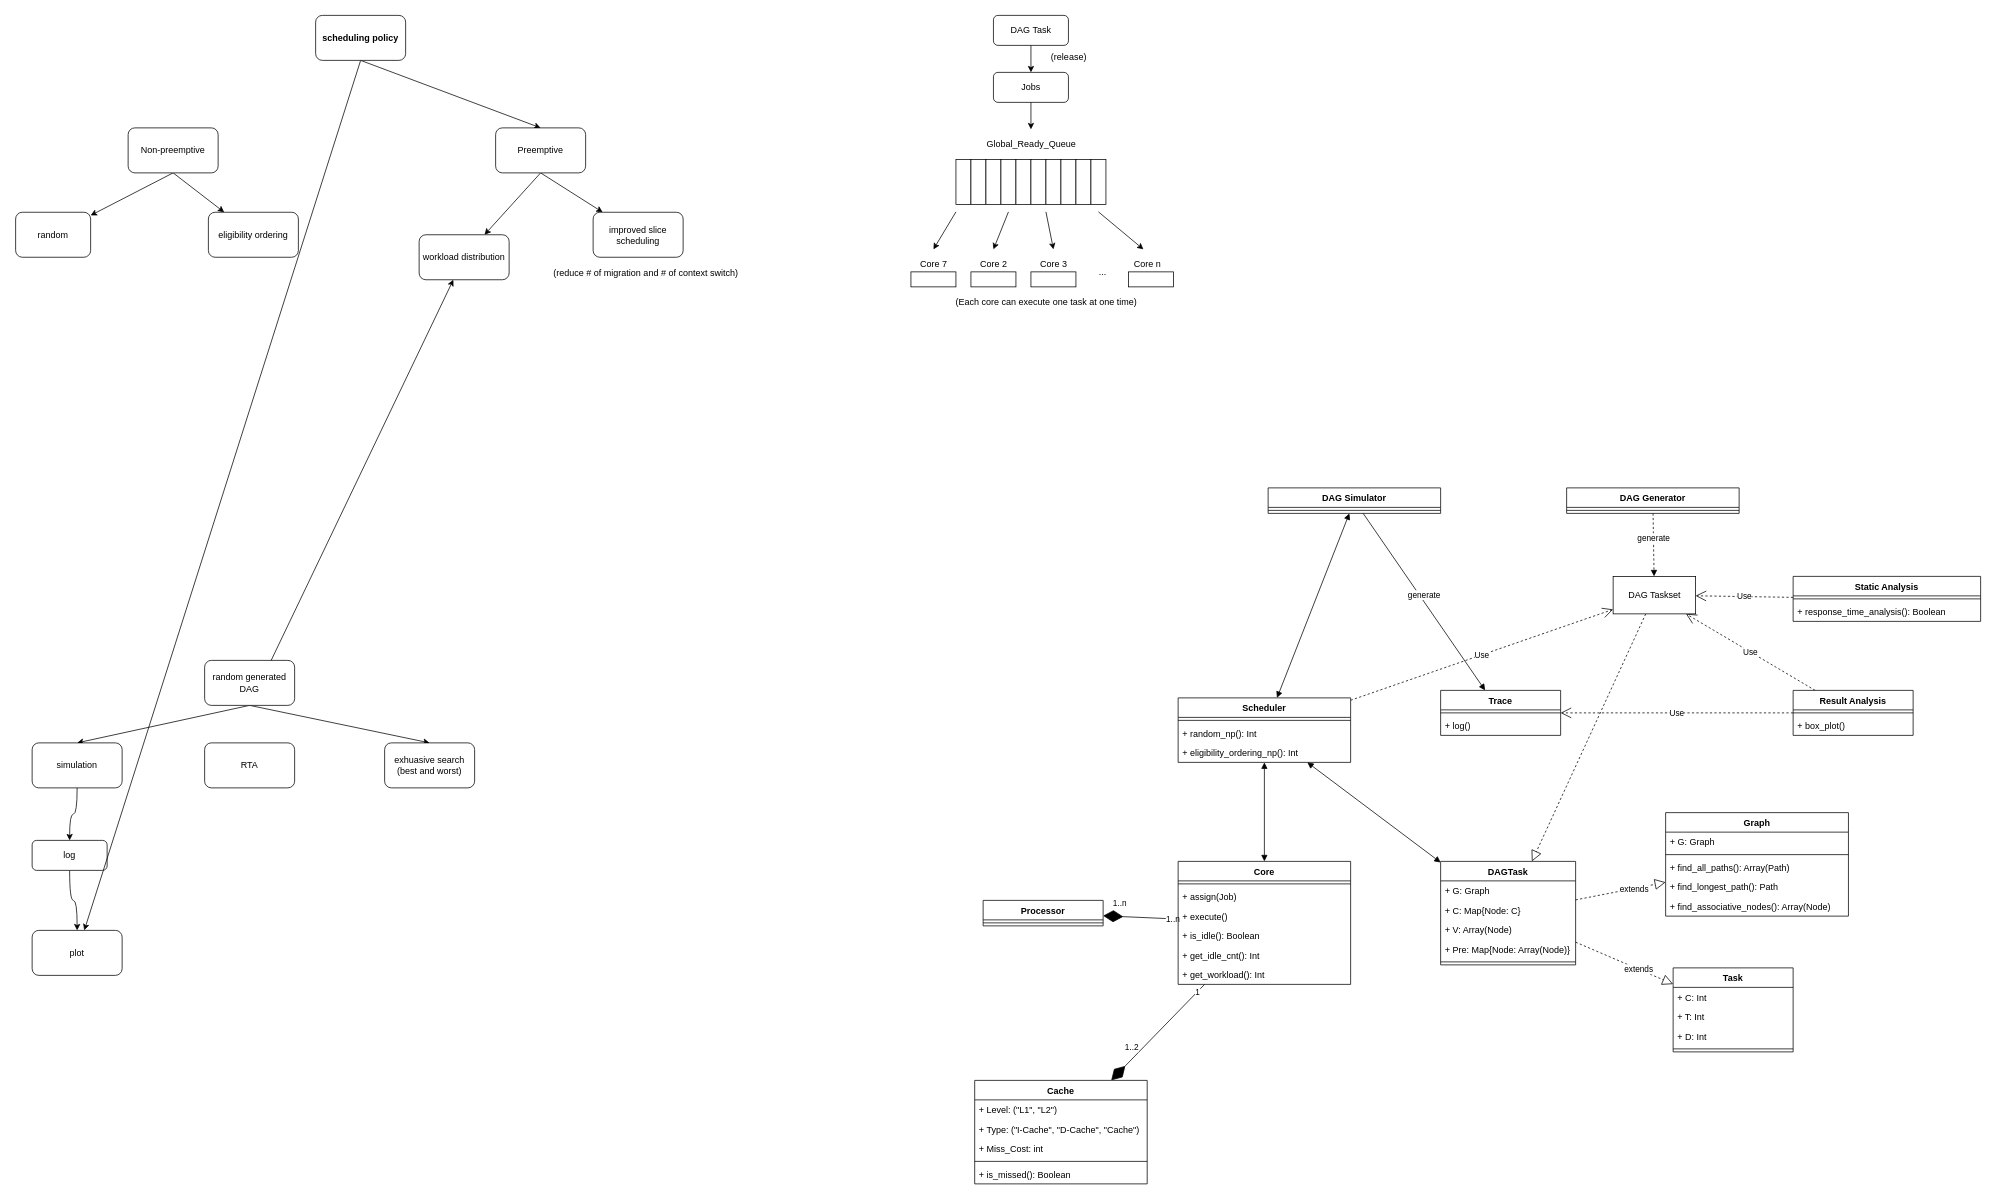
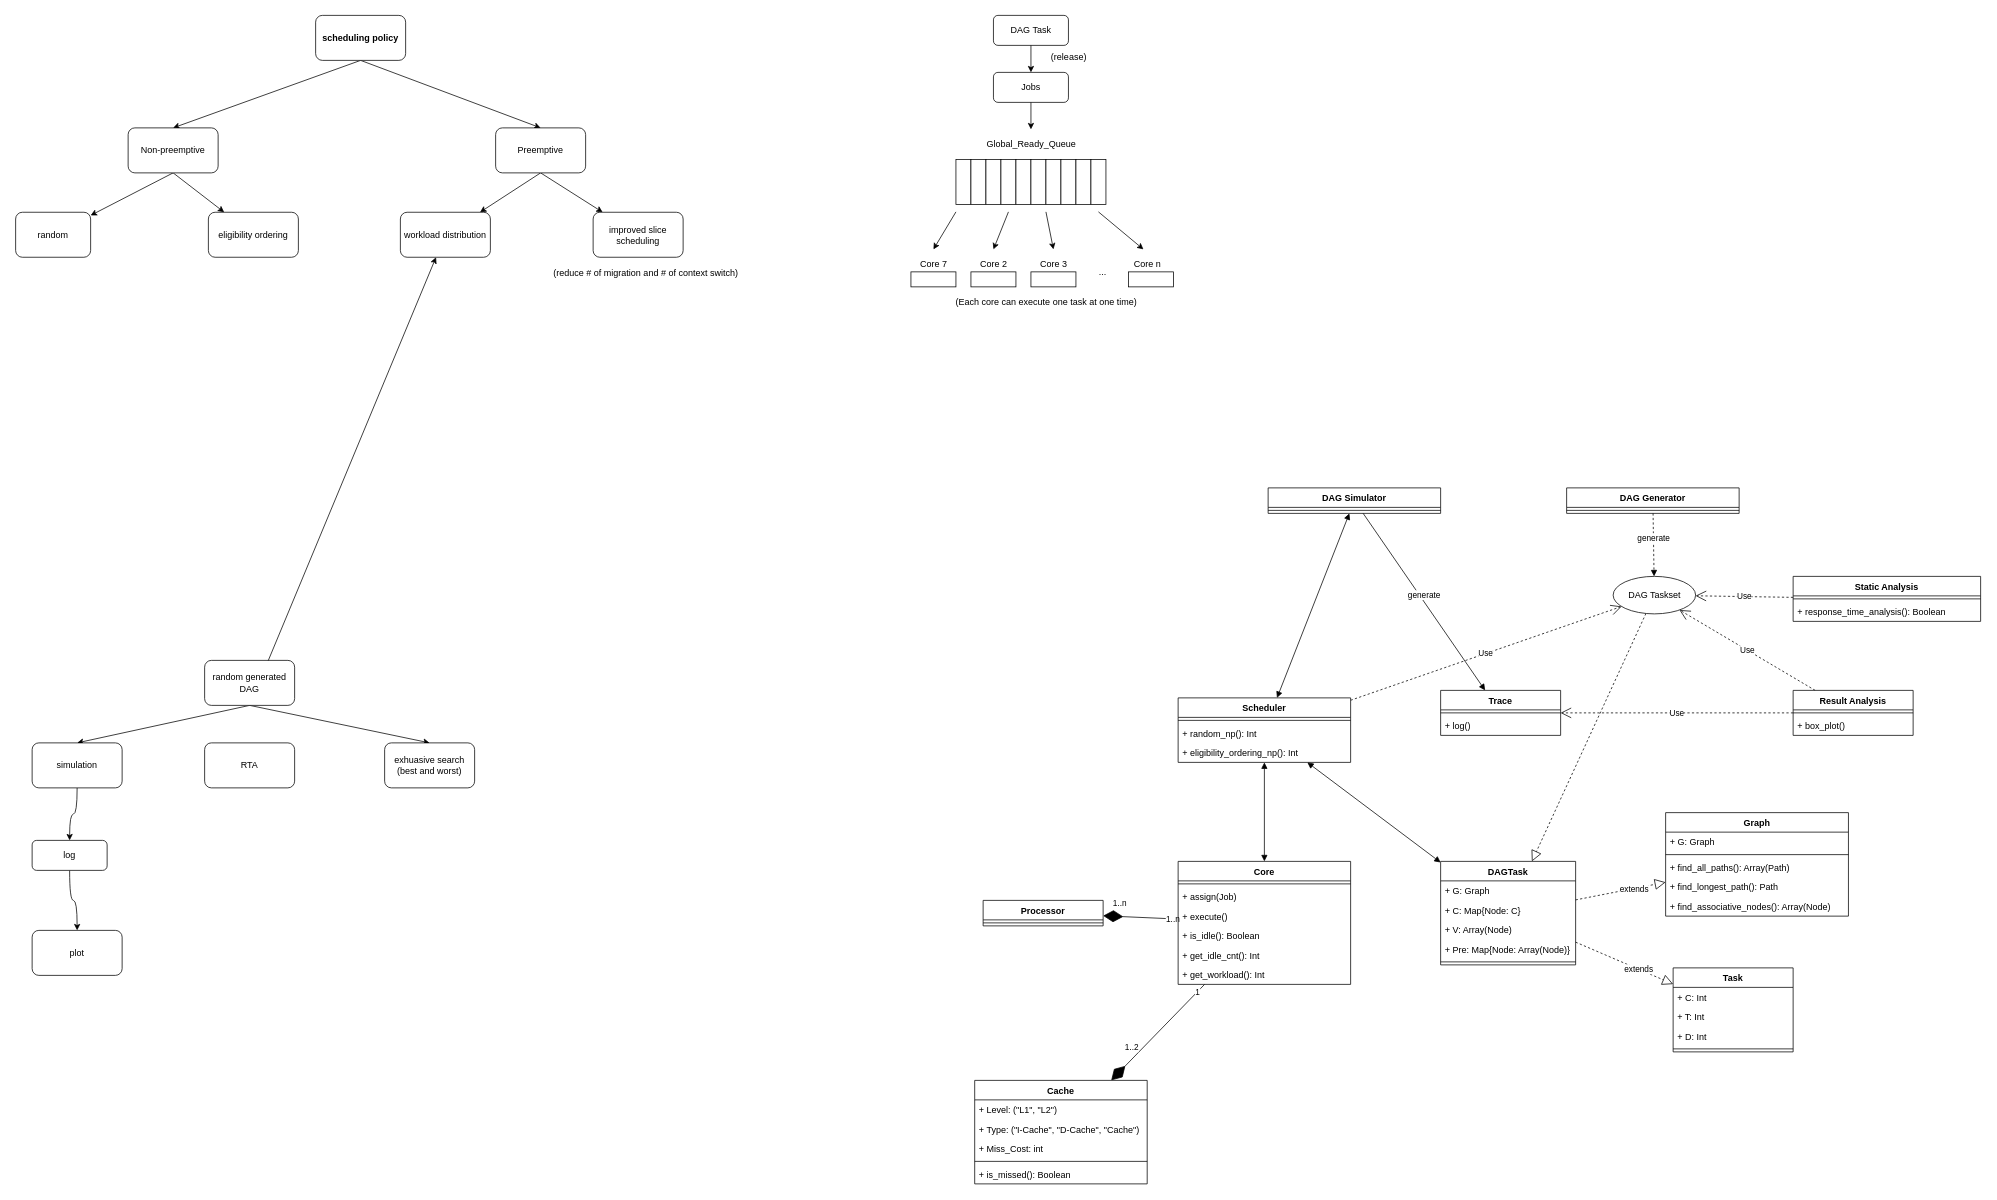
node "workload distribution": moved (464, 257) -> (445, 235)
edge "scheduling policy" -> "plot": now "scheduling policy" -> "Non-preemptive"
node "DAG Taskset": shape rectangle -> ellipse
